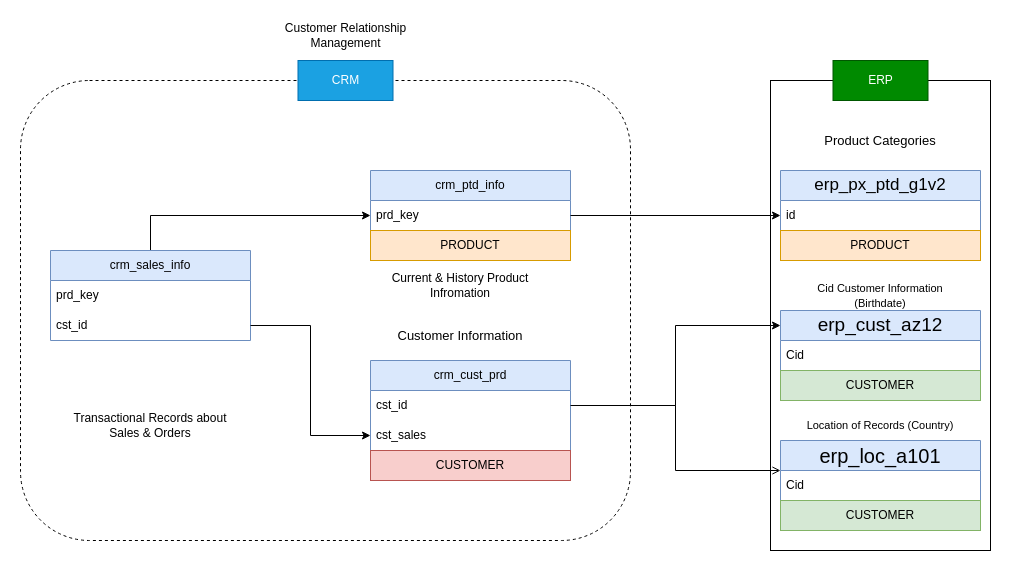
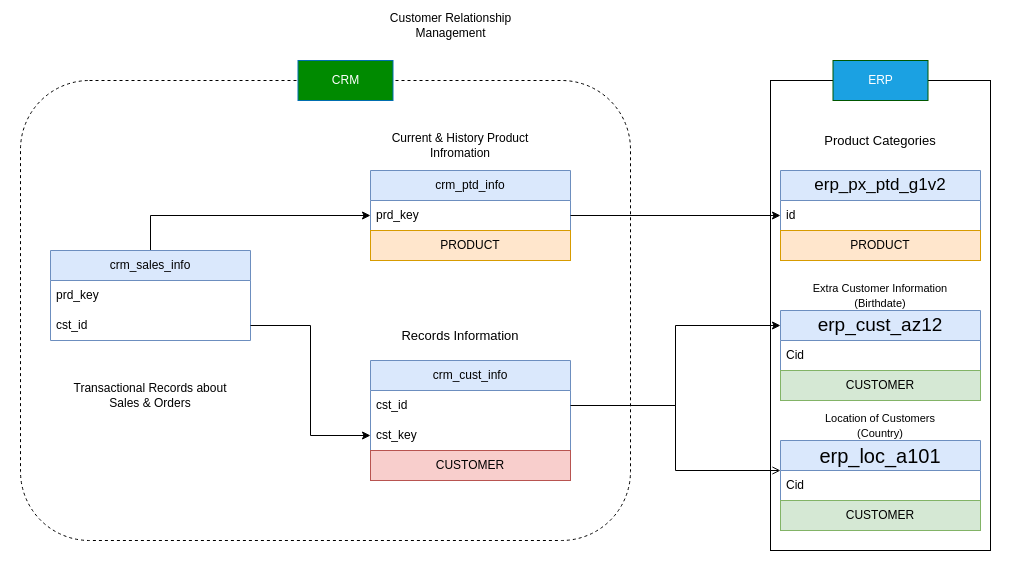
node "Customer Relationship Management": moved (346, 36) -> (451, 26)
node "CRM": fillcolor #1ba1e2 -> #008a00
node "ERP": fillcolor #008a00 -> #1ba1e2
node "Current & History Product Infromation": moved (461, 286) -> (461, 146)
node "Cid Customer Information (Birthdate)": label "Cid Customer Information (Birthdate)" -> "Extra Customer Information (Birthdate)"
node "Customer Information": label "Customer Information" -> "Records Information"
node "crm_cust_prd": label "crm_cust_prd" -> "crm_cust_info"
node "Transactional Records about Sales & Orders": moved (151, 426) -> (151, 396)
node "Location of Records (Country)": label "Location of Records (Country)" -> "Location of Customers (Country)"
node "cst_sales": label "cst_sales" -> "cst_key"
